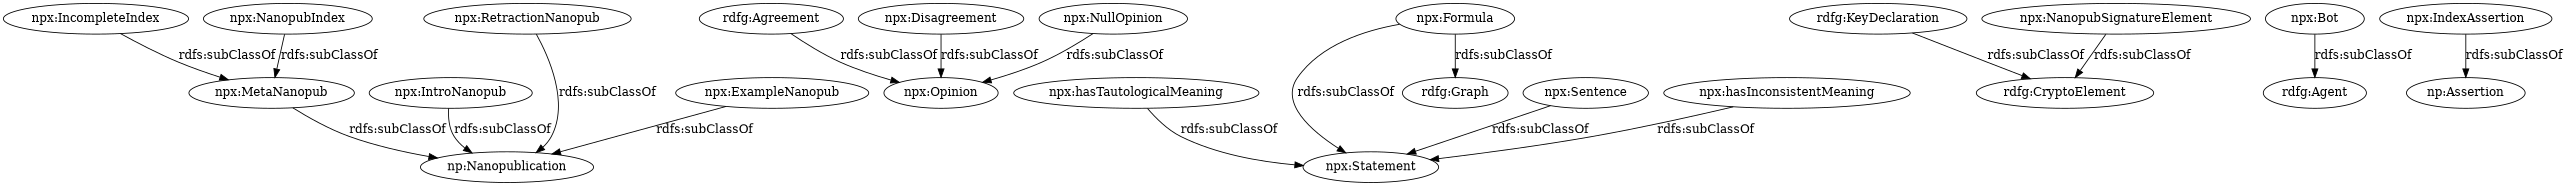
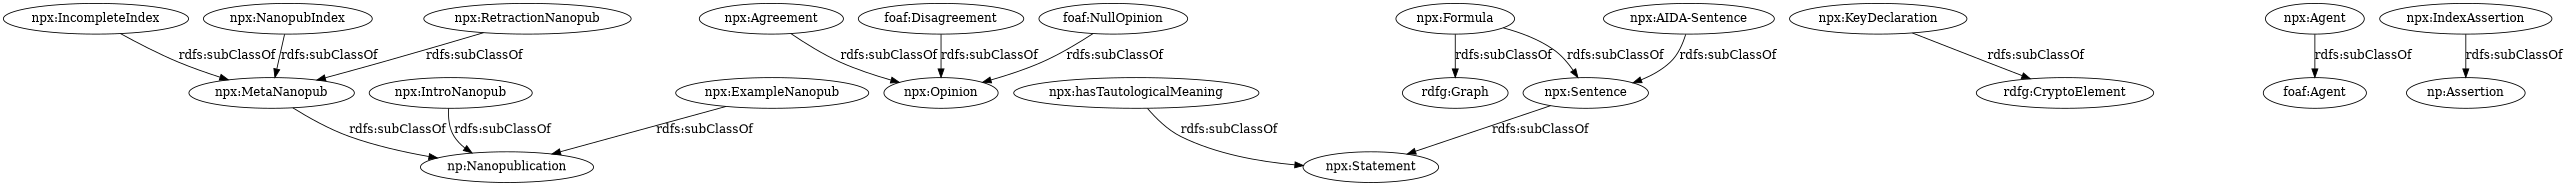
node "rdfg:Agreement": label "rdfg:Agreement" -> "npx:Agreement"
node "npx:Disagreement": label "npx:Disagreement" -> "foaf:Disagreement"
node "npx:NullOpinion": label "npx:NullOpinion" -> "foaf:NullOpinion"
node "npx:AIDA-Sentence": added
node "rdfg:KeyDeclaration": label "rdfg:KeyDeclaration" -> "npx:KeyDeclaration"
node "npx:NanopubSignatureElement": removed
node "npx:Bot": label "npx:Bot" -> "npx:Agent"
edge "npx:Formula" -> "npx:Statement": now "npx:Formula" -> "npx:Sentence"
edge "npx:RetractionNanopub" -> "np:Nanopublication": now "npx:RetractionNanopub" -> "npx:MetaNanopub"
node "npx:hasInconsistentMeaning": removed
node "rdfg:Agent": label "rdfg:Agent" -> "foaf:Agent"
